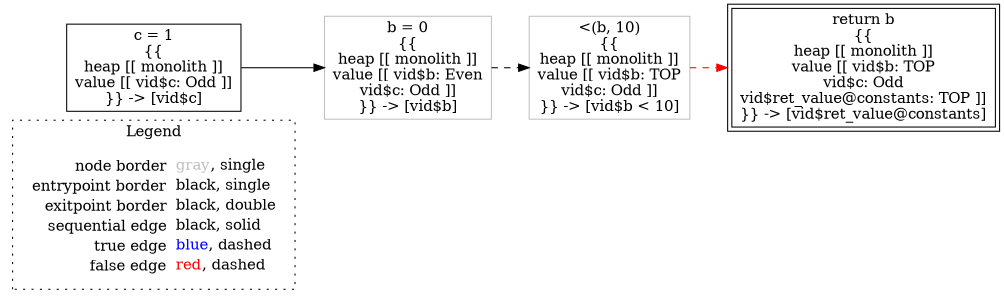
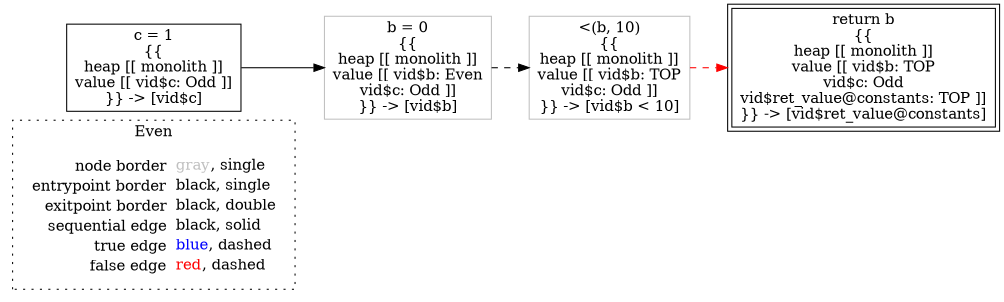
cluster "Legend": label "Legend" -> "Even"
